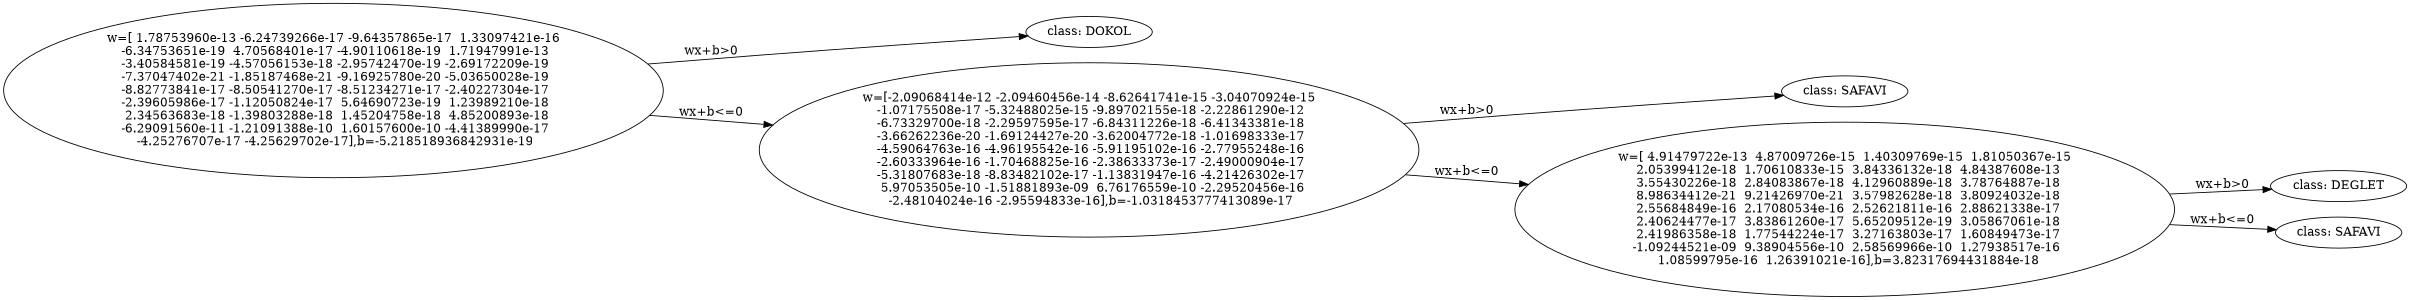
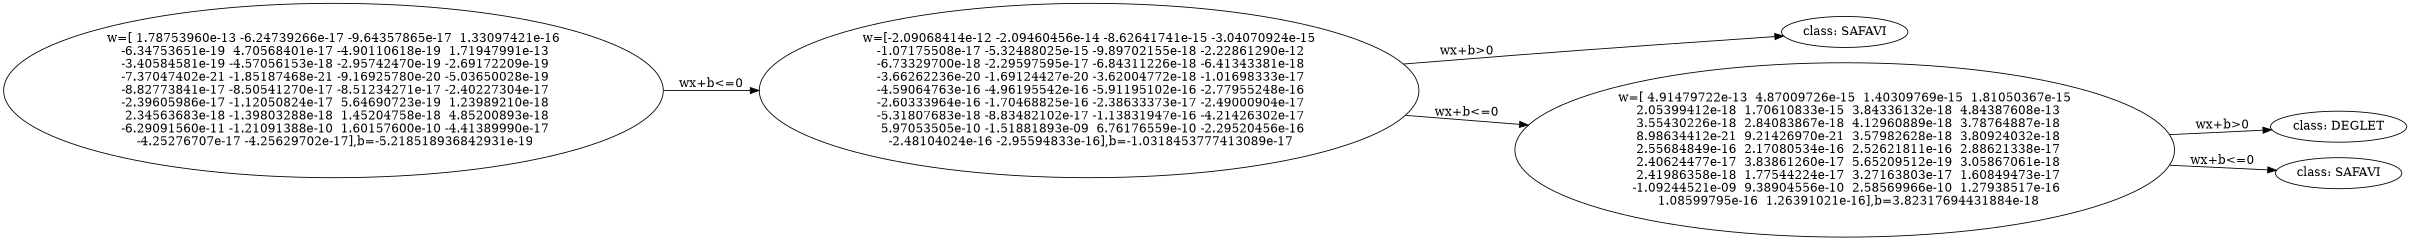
node "class: DOKOL": removed
